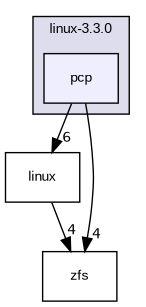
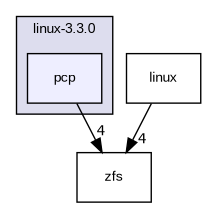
edge "pcp" -> "linux": removed
